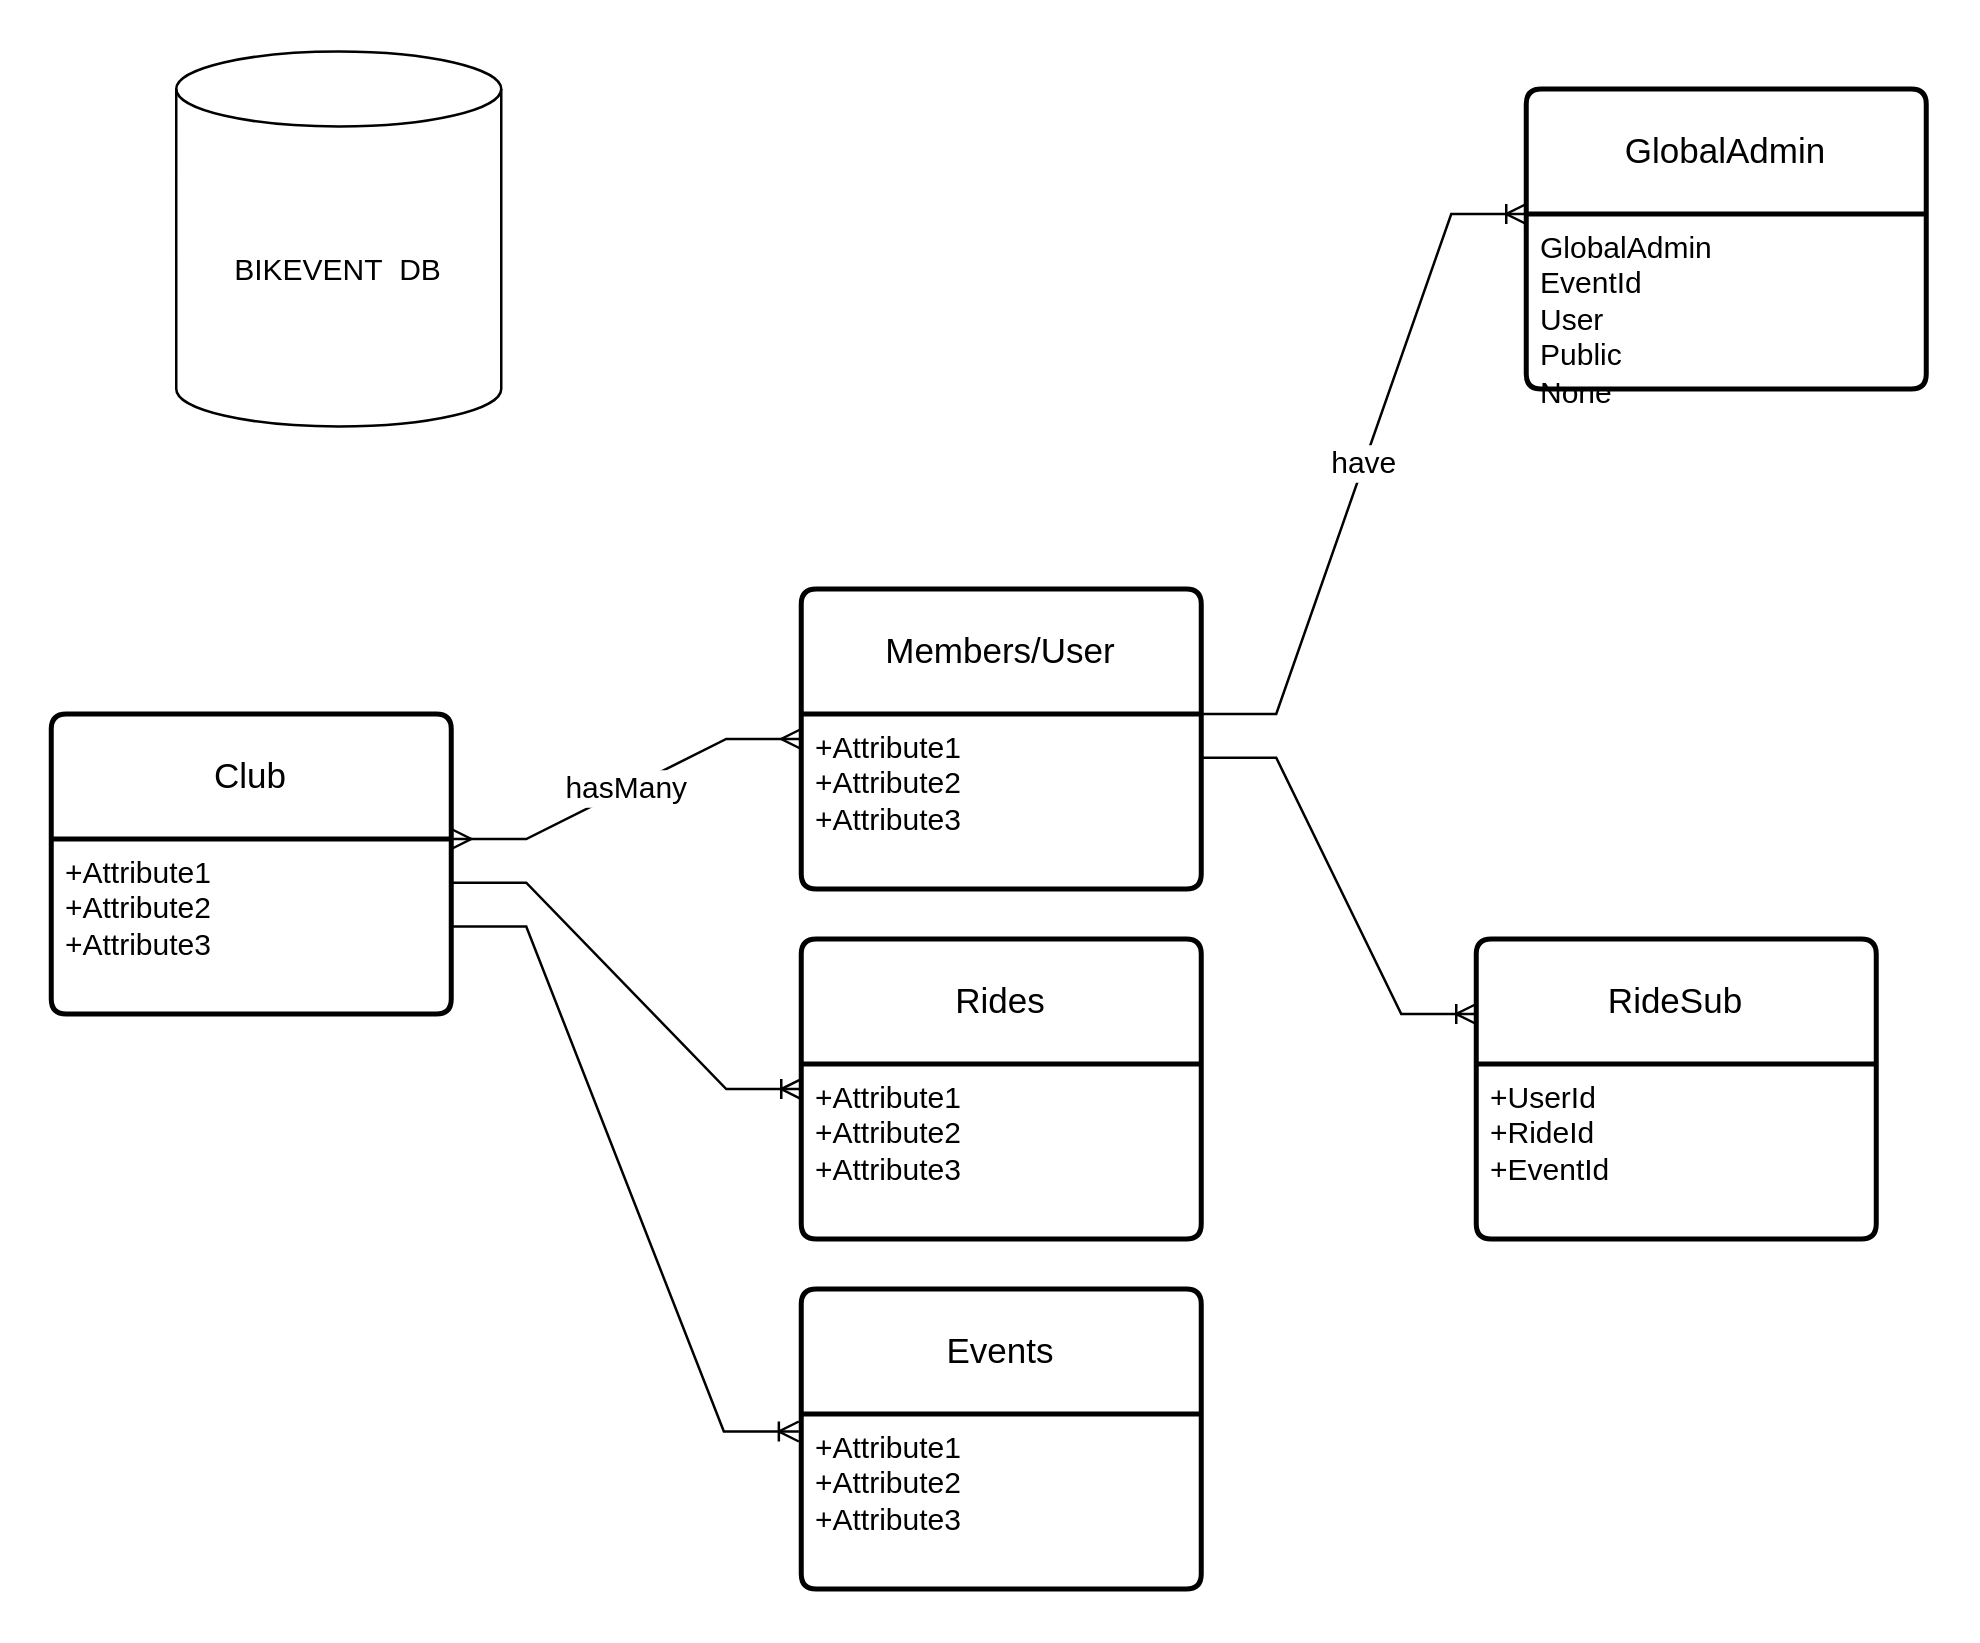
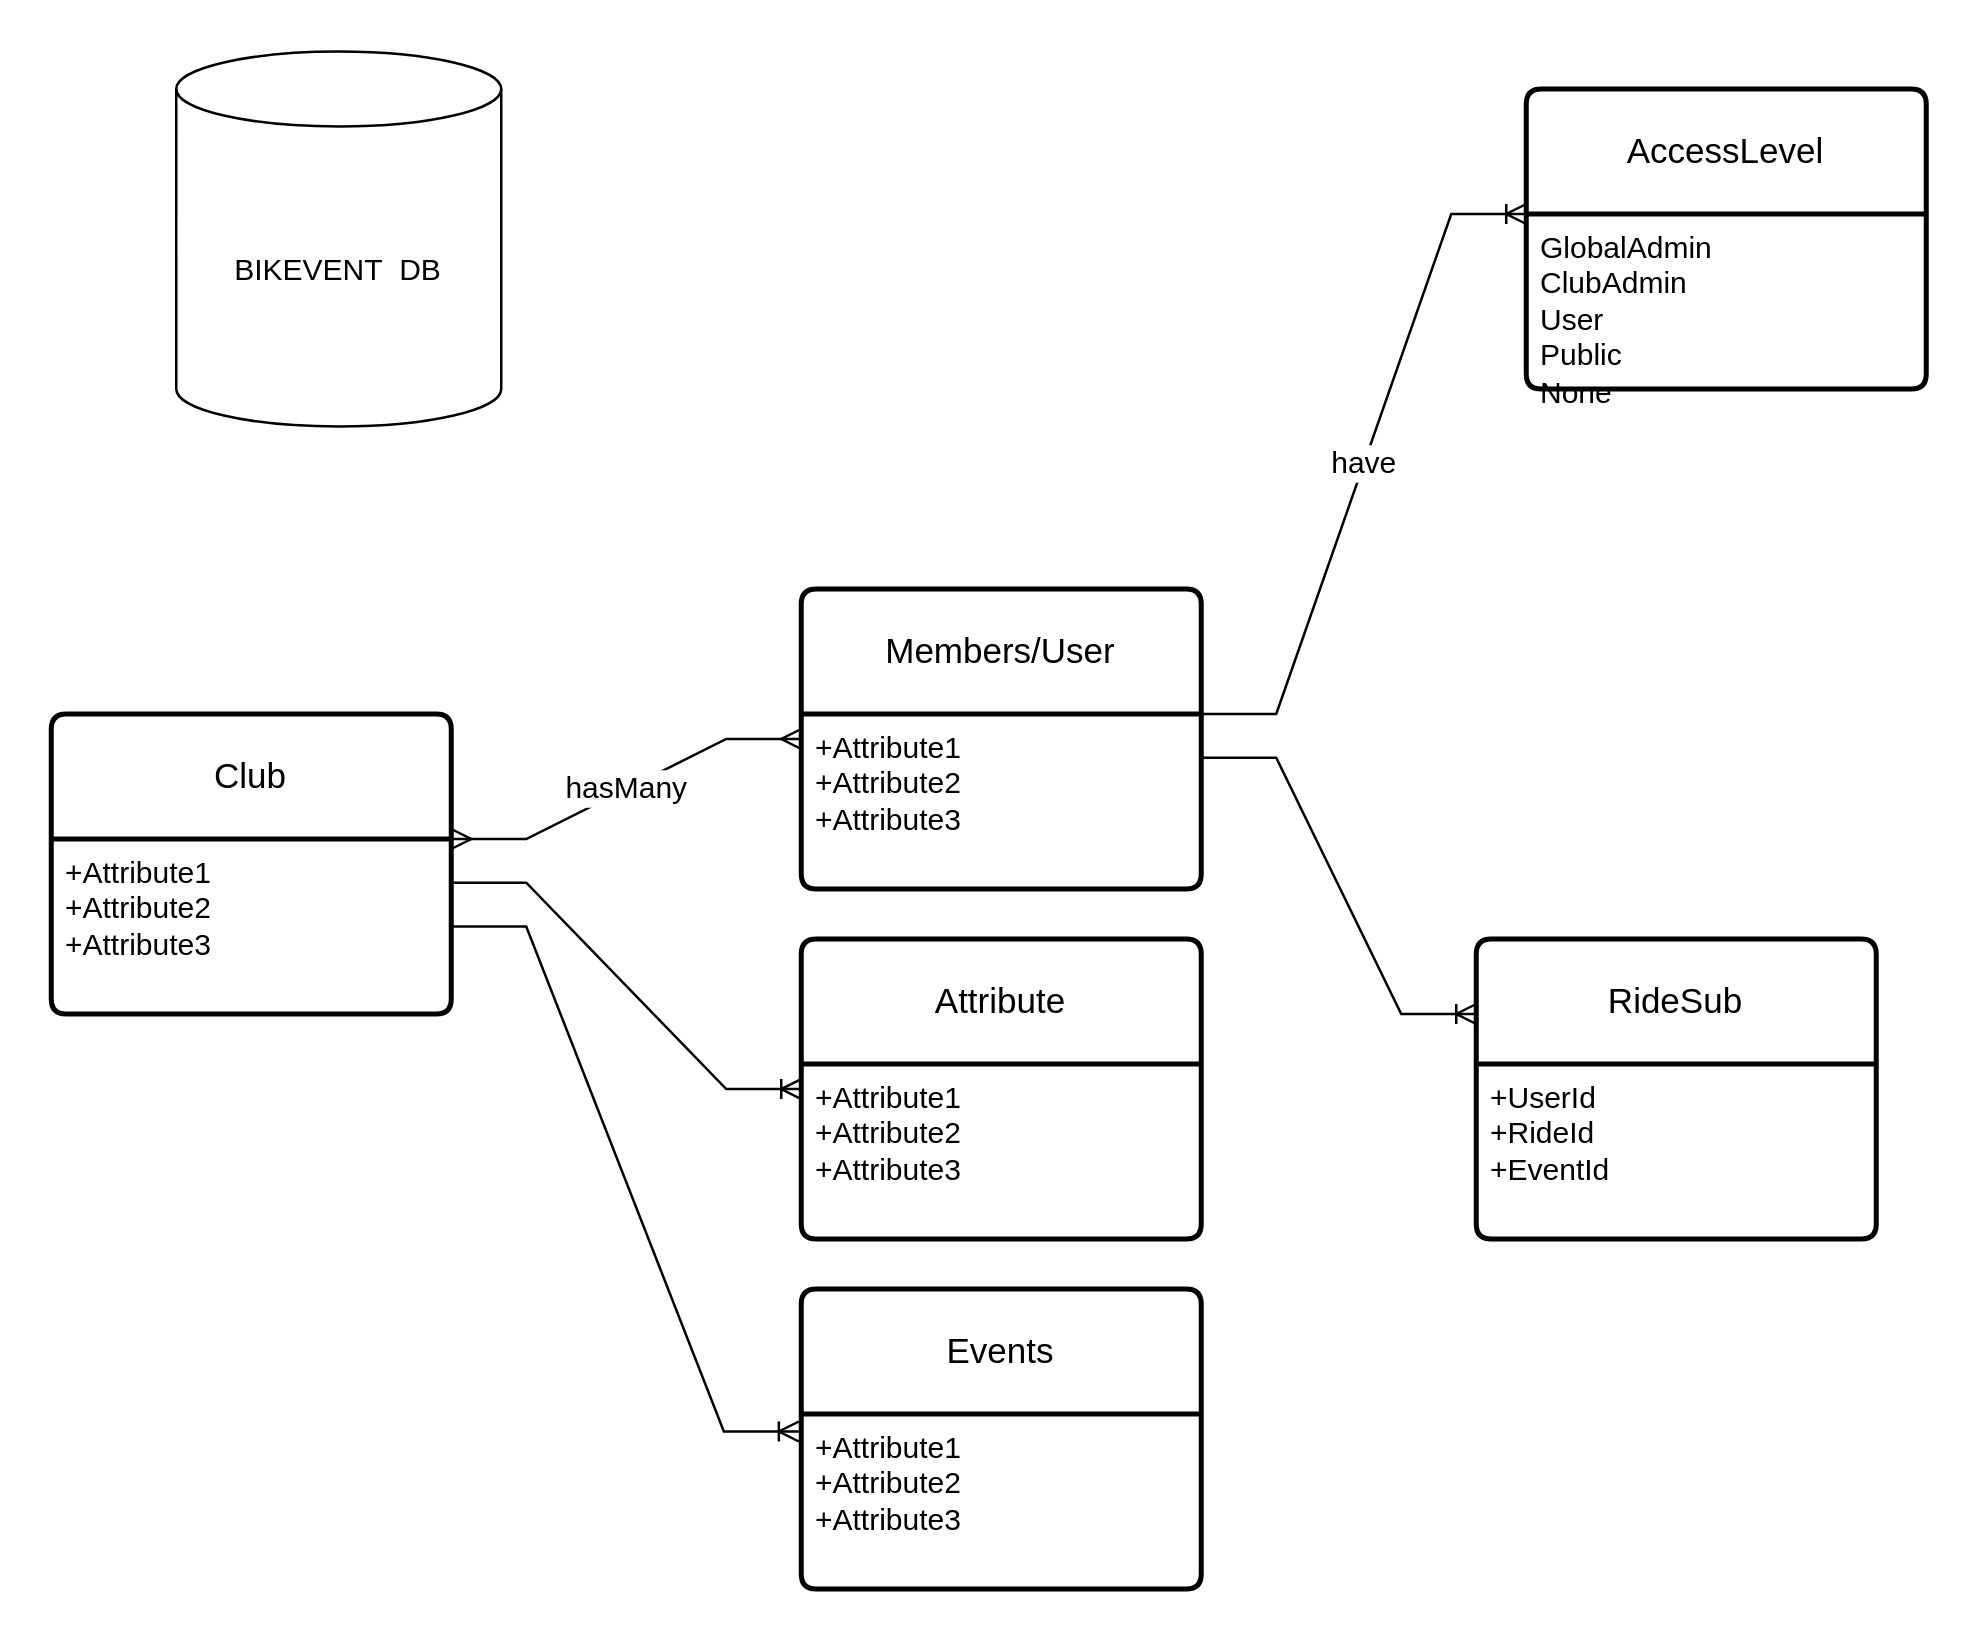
node "GlobalAdmin": label "GlobalAdmin" -> "AccessLevel"
node "GlobalAdmin EventId User Public None": label "GlobalAdmin EventId User Public None" -> "GlobalAdmin ClubAdmin User Public None"
node "Rides": label "Rides" -> "Attribute"
